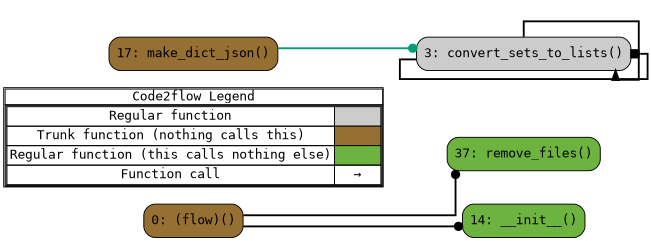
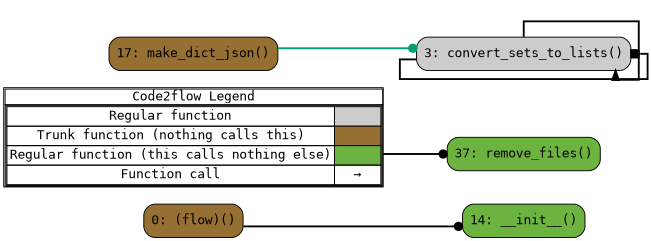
edge "0: (flow)()" -> "37: remove_files()": now "Code2flow Legend" -> "37: remove_files()"
